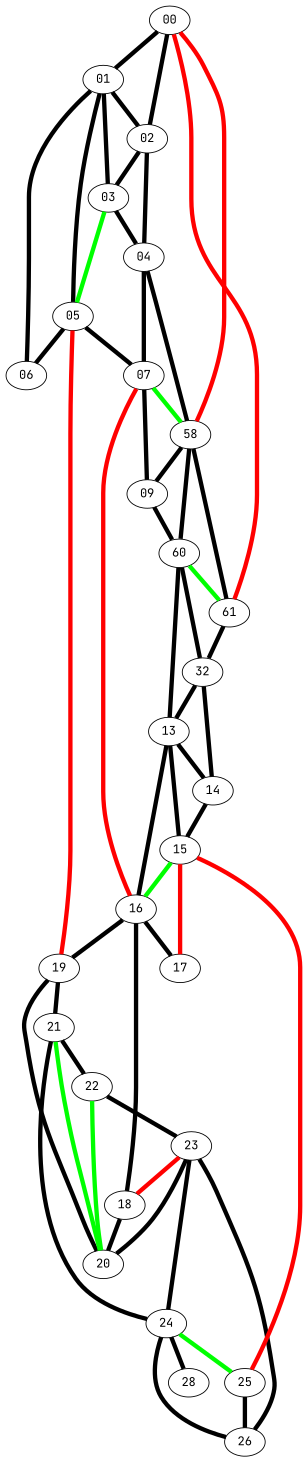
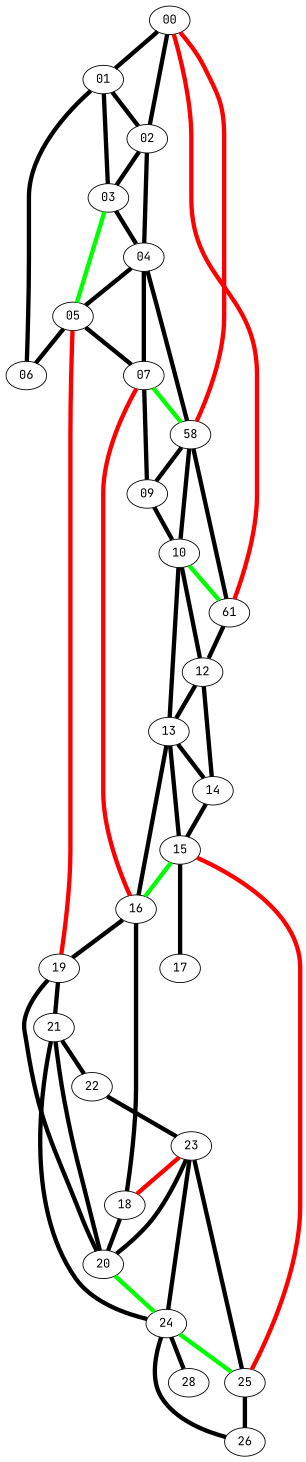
edge "01" -- "05": now "04" -- "05"
node "60": label "60" -> "10"
node "32": label "32" -> "12"
edge "15" -- "17": color red -> black
edge "16" -- "17": removed
edge "21" -- "20": color green -> black
edge "22" -- "20": now "24" -- "20"
edge "23" -- "26": now "23" -- "25"
